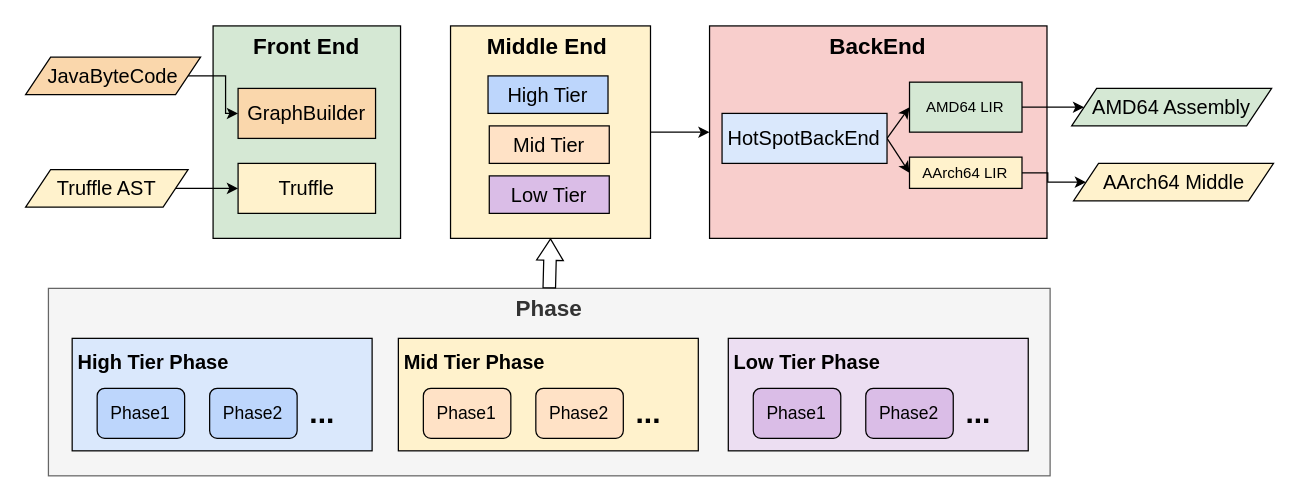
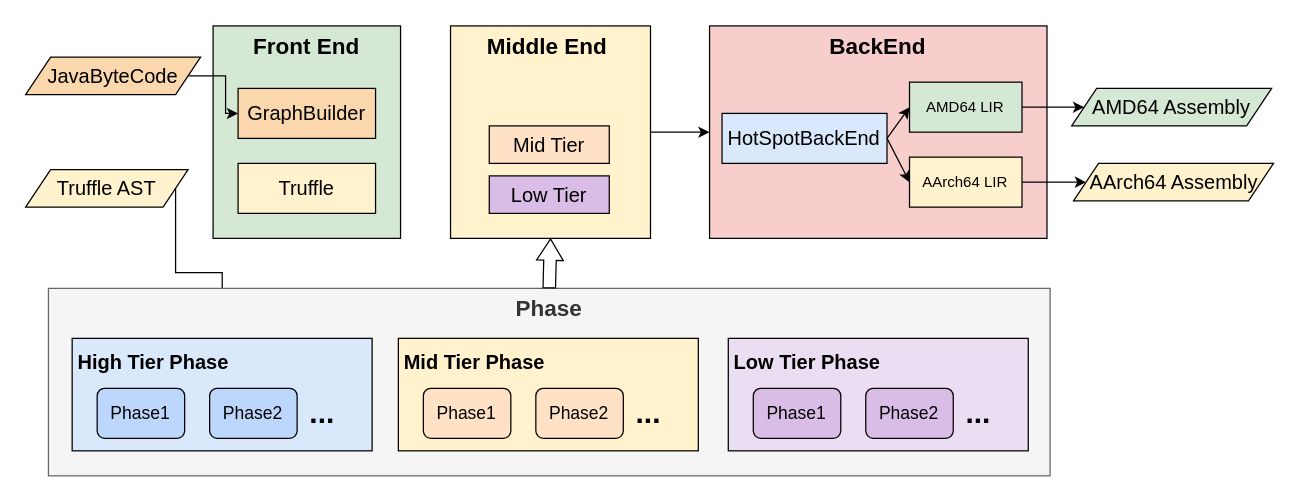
node "High Tier": removed
node "AArch64 LIR": size 113x31 -> 113x50
node "AArch64 Middle": label "AArch64 Middle" -> "AArch64 Assembly"
edge "Truffle AST" -> "Truffle": now "Truffle AST" -> "High Tier Phase"
